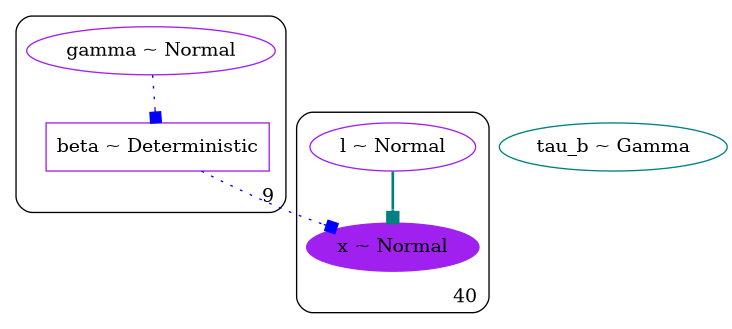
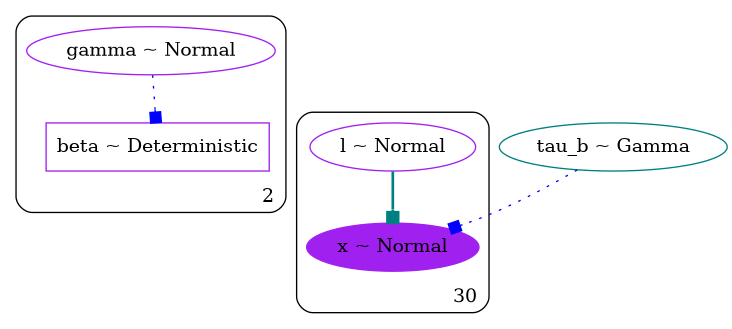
cluster "9": label "9" -> "2"
edge "beta ~ Deterministic" -> "x ~ Normal": now "tau_b ~ Gamma" -> "x ~ Normal"
cluster "40": label "40" -> "30"
